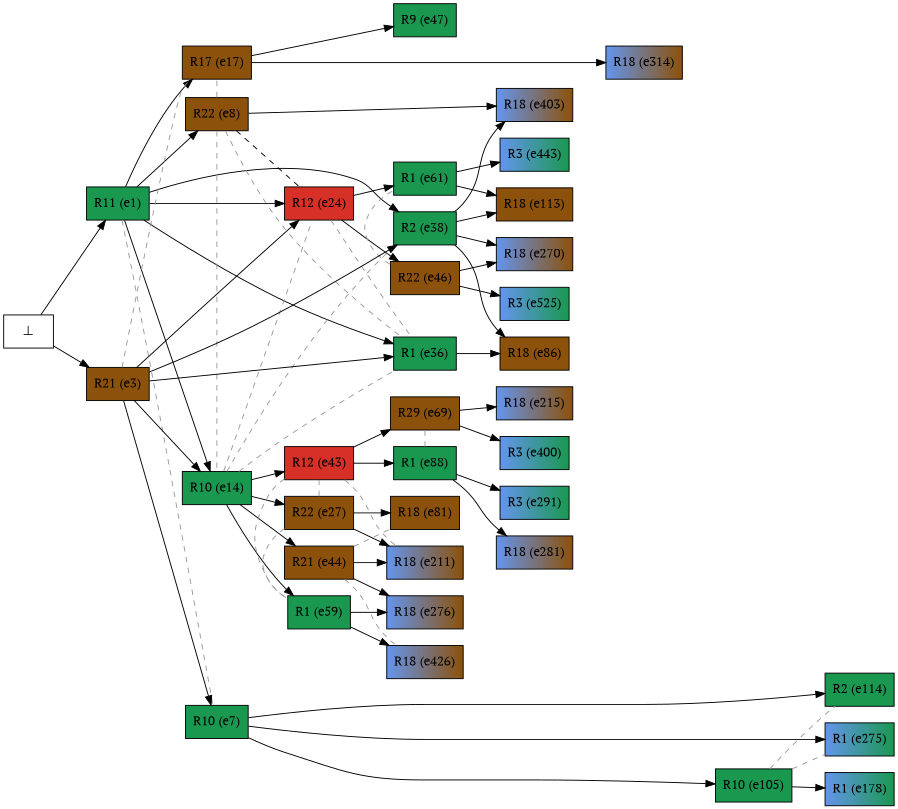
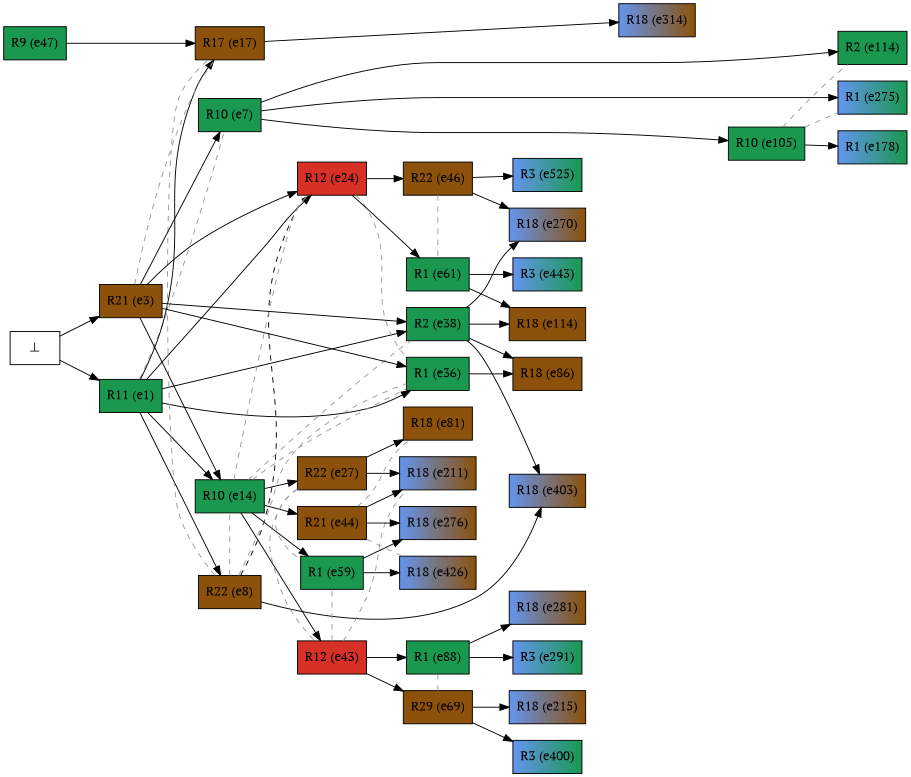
edge "R17 (e17)" -> "R9 (e47)": reversed
node "R18 (e113)": label "R18 (e113)" -> "R18 (e114)"
